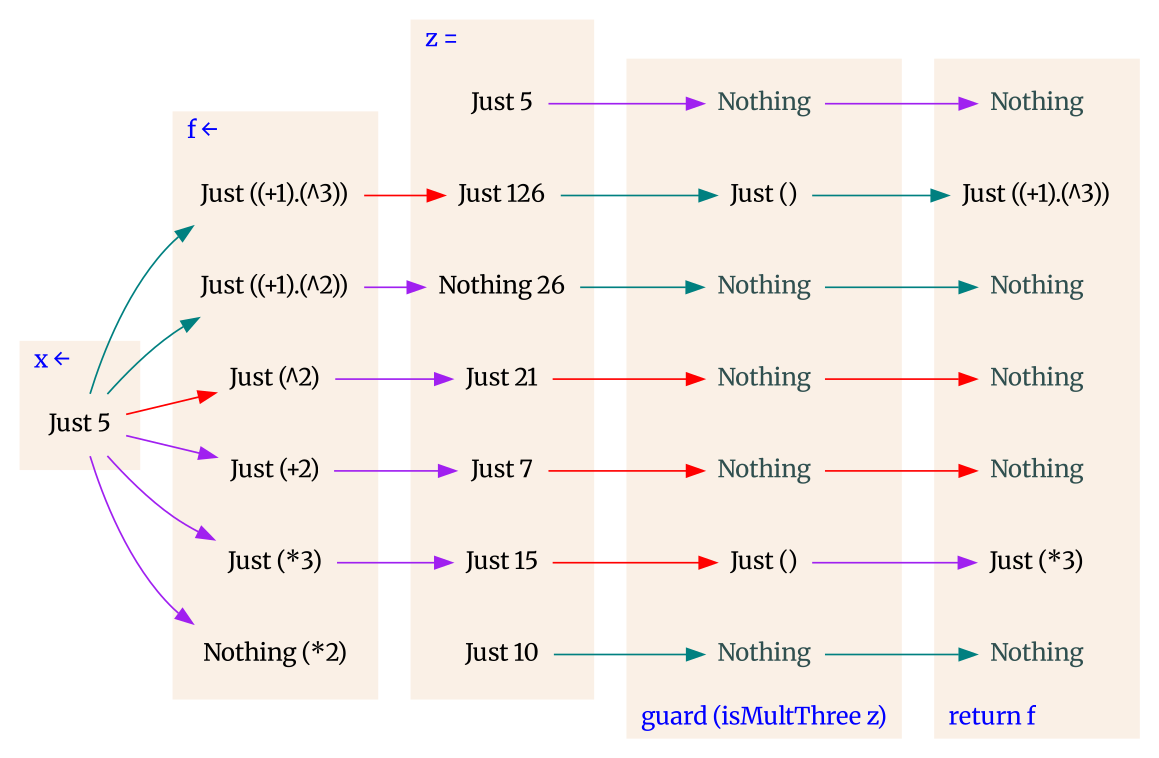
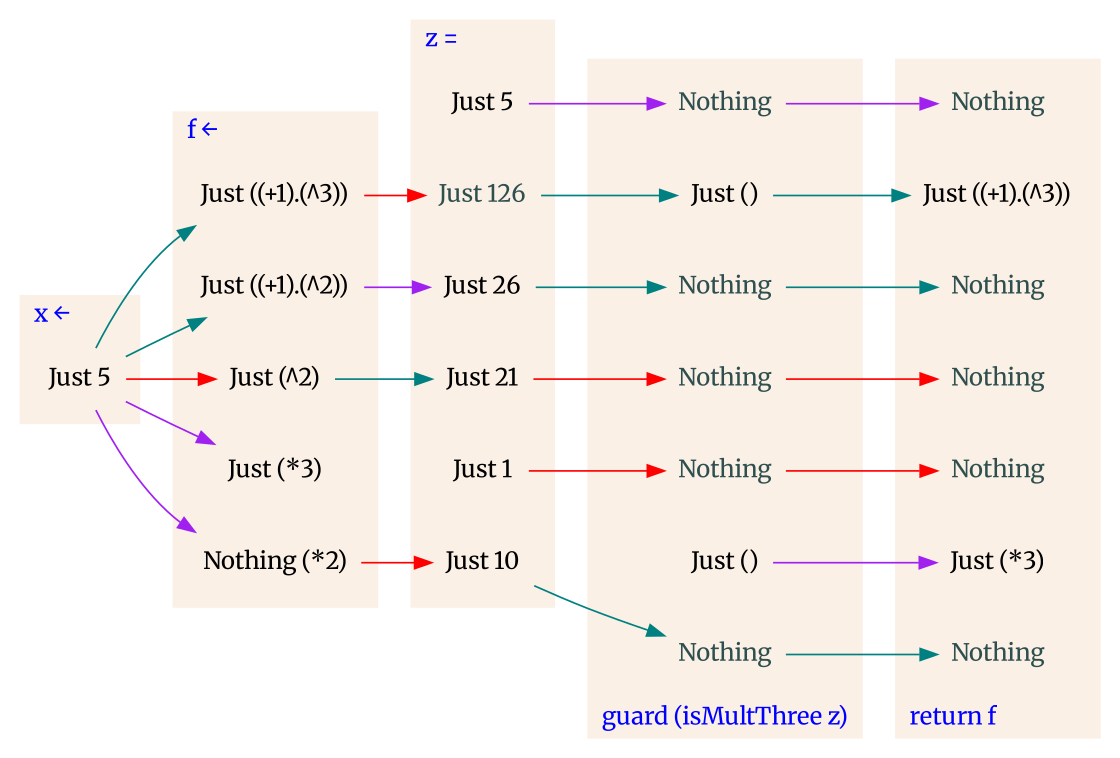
node "Just 126": fontcolor black -> darkslategray
node "Nothing 26": label "Nothing 26" -> "Just 26"
edge "Just (^2)" -> "Just 21": color purple -> teal
node "Just (+2)": removed
node "Just 7": label "Just 7" -> "Just 1"
edge "Nothing (*2)" -> "Just 10": added
node "Just 15": removed
